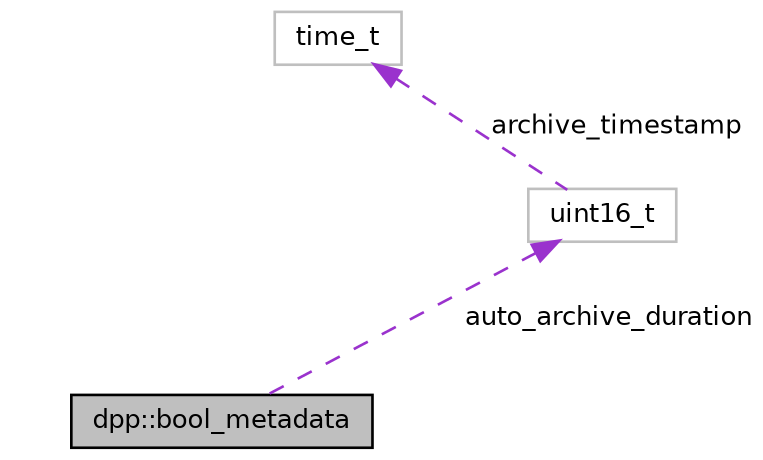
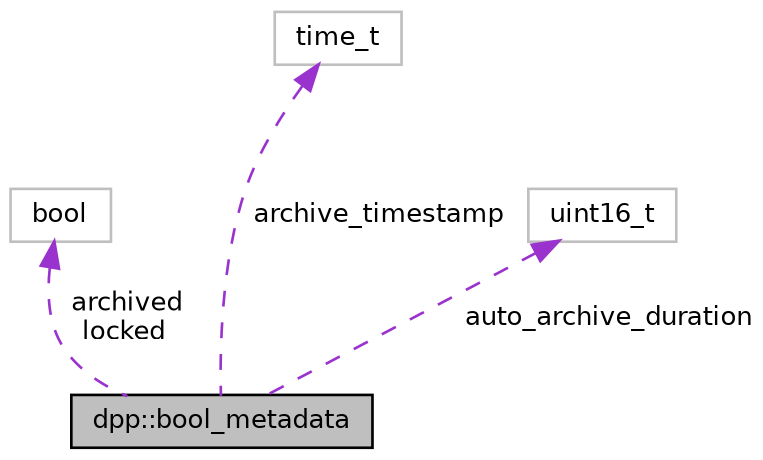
edge "uint16_t" -> "time_t": now "dpp::bool_metadata" -> "time_t"
node "bool": added
